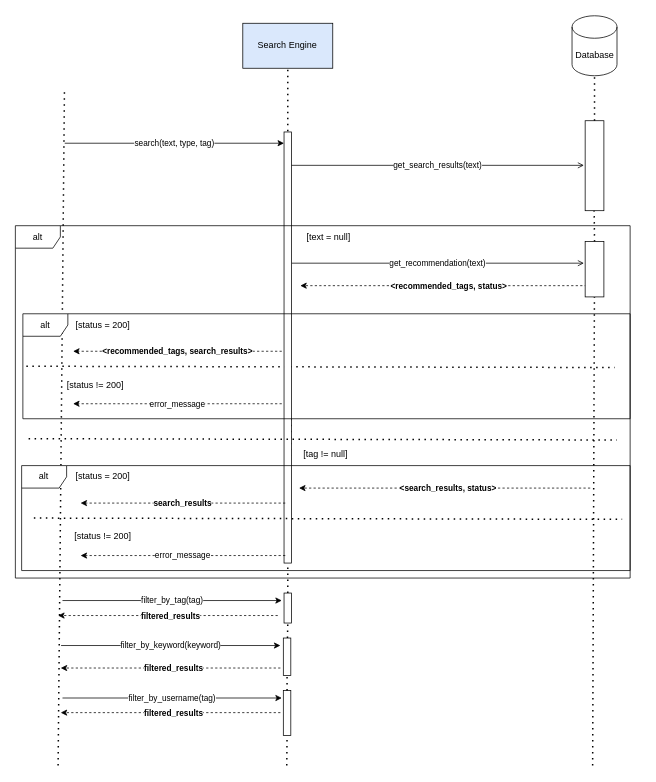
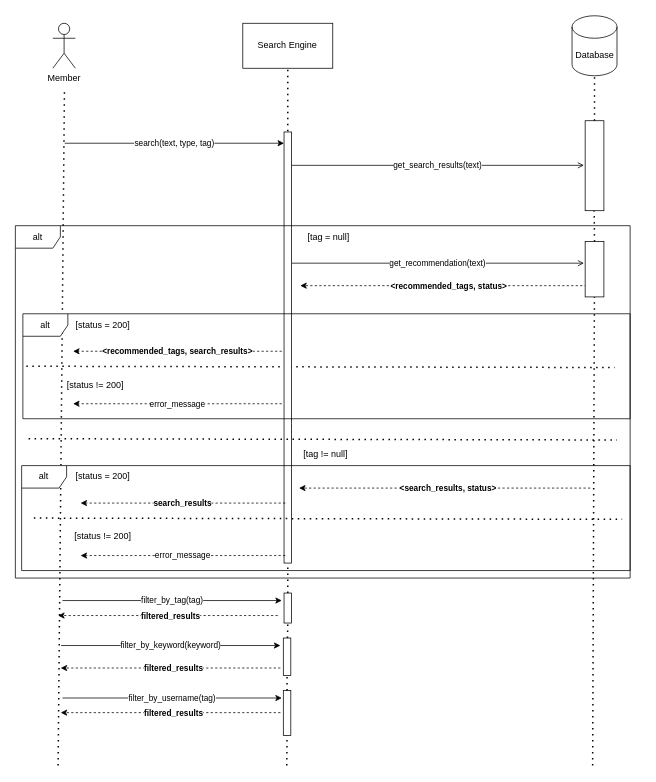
node "Member": added
node "Search Engine": fillcolor #dae8fc -> #ffffff
node "[text = null]": label "[text = null]" -> "[tag = null]"
